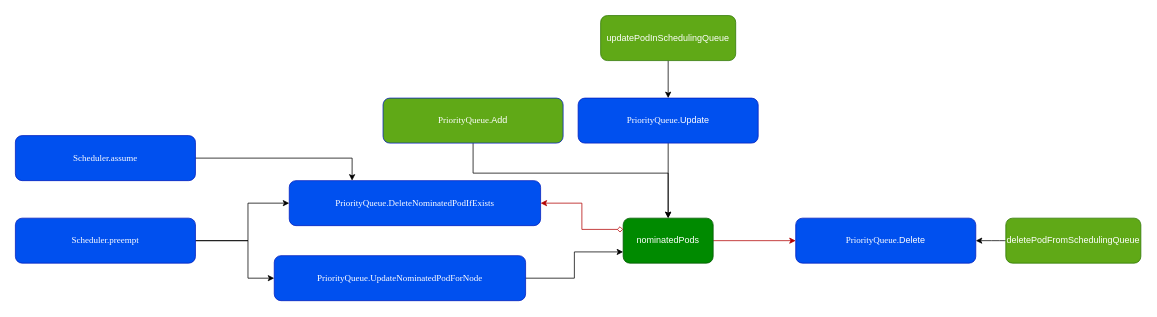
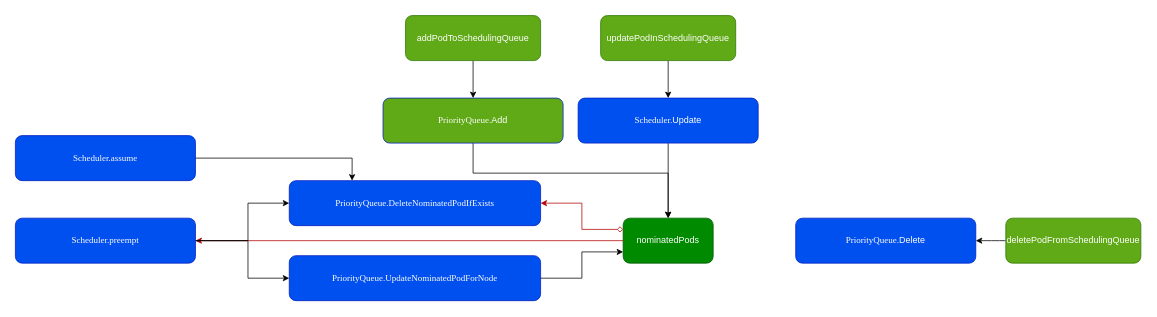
node "addPodToSchedulingQueue": added
edge "addPodToSchedulingQueue" -> "PriorityQueue.Add": added
node "PriorityQueue.Update": label "PriorityQueue.Update" -> "Scheduler.Update"
edge "nominatedPods" -> "PriorityQueue.Delete": now "nominatedPods" -> "Scheduler.preempt"
node "PriorityQueue.UpdateNominatedPodForNode": moved (400, 278) -> (415, 278)
